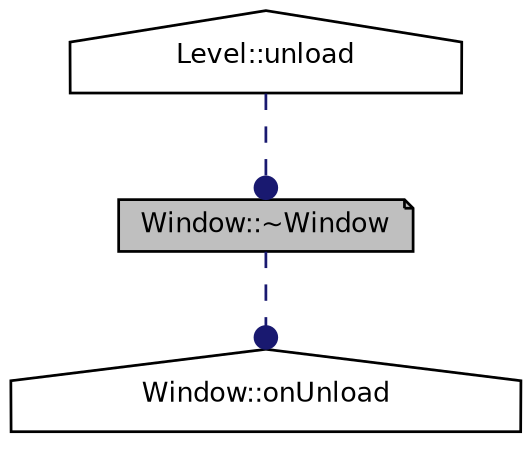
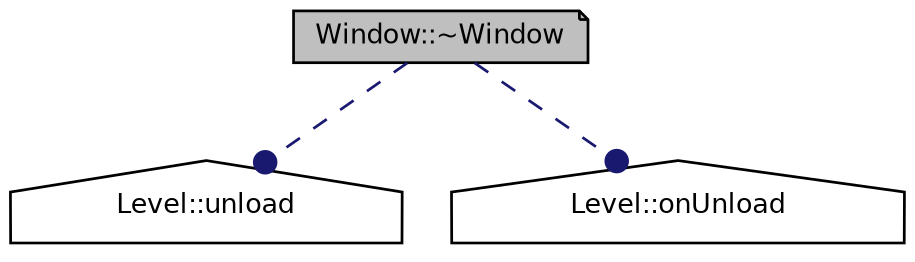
edge "Level::unload" -> "Window::~Window": reversed
node "Window::onUnload": label "Window::onUnload" -> "Level::onUnload"
